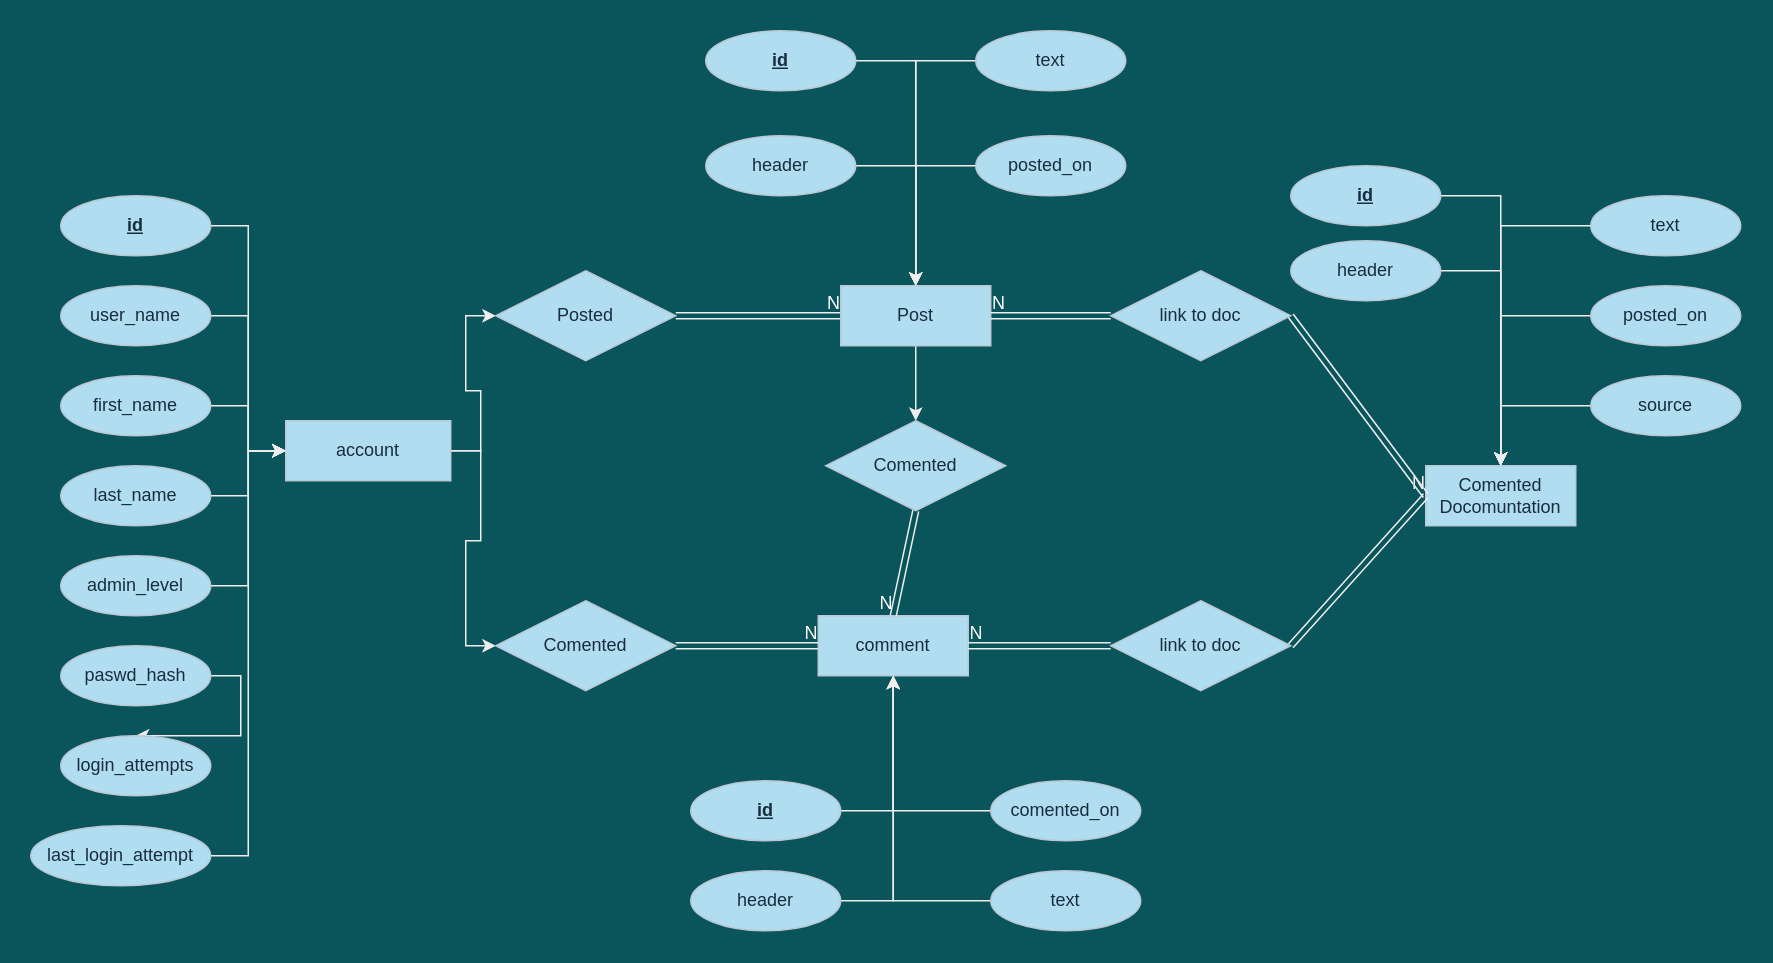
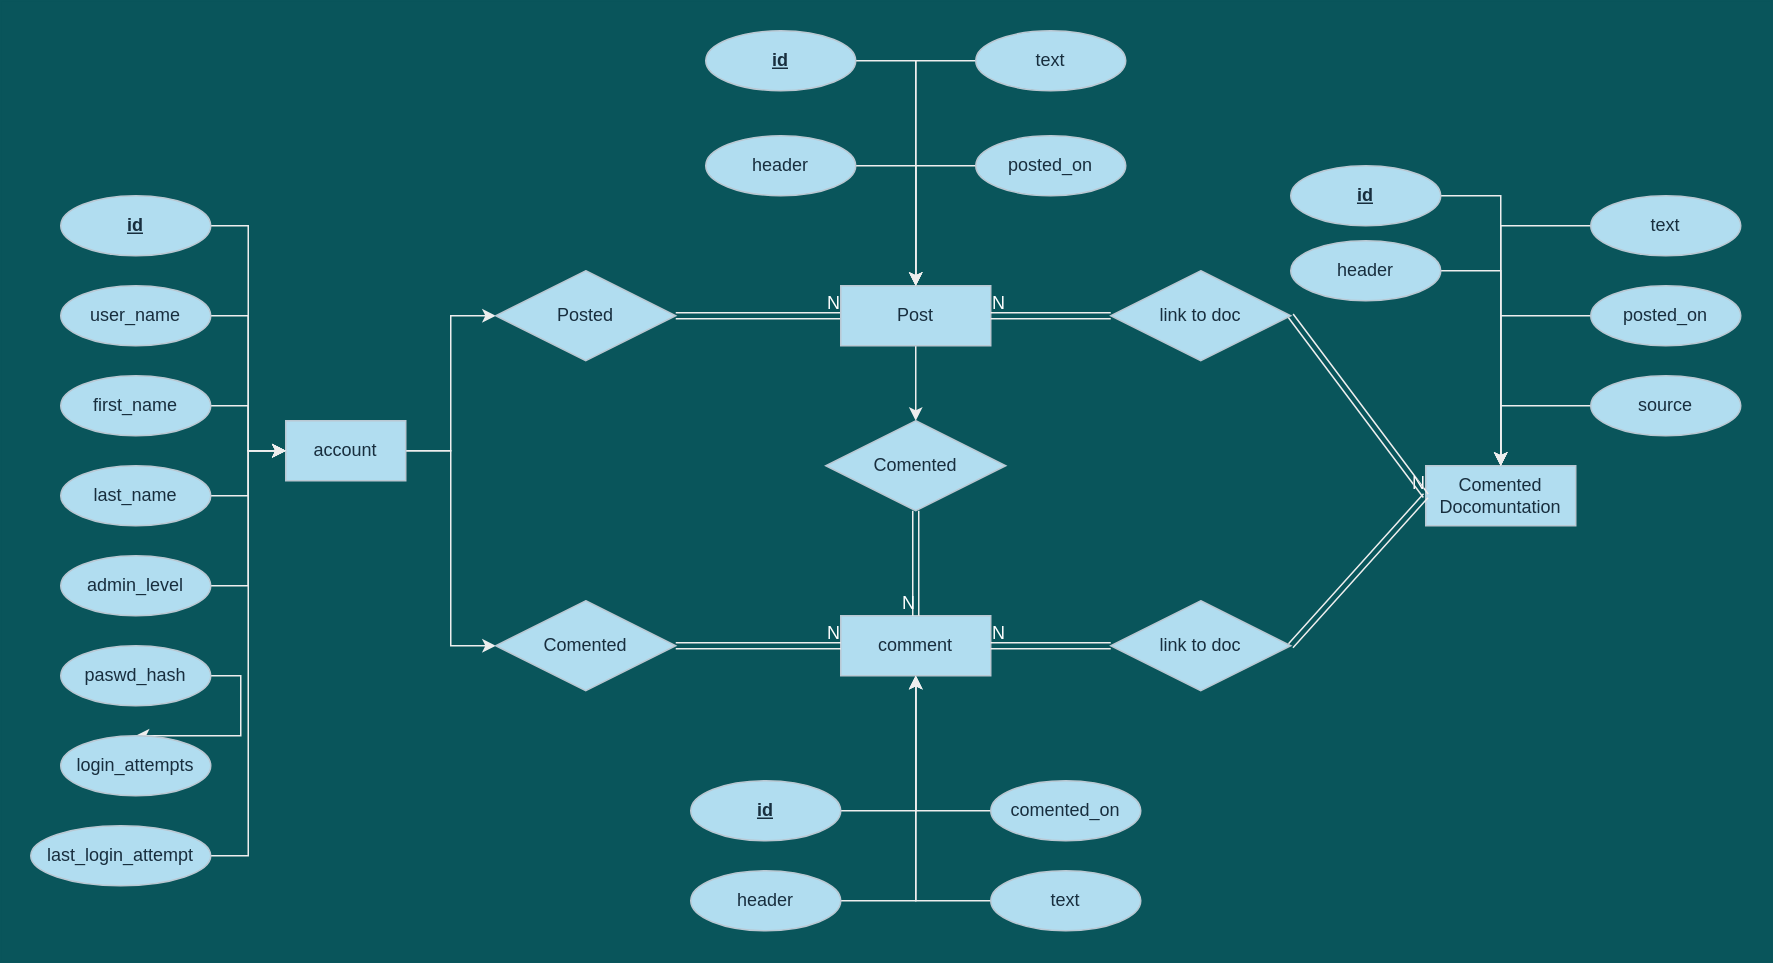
node "account": size 165x60 -> 120x60
node "comment": moved (893, 646) -> (916, 646)
